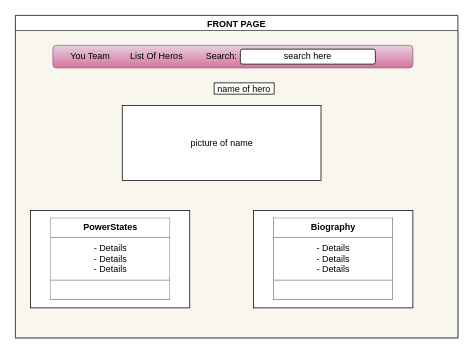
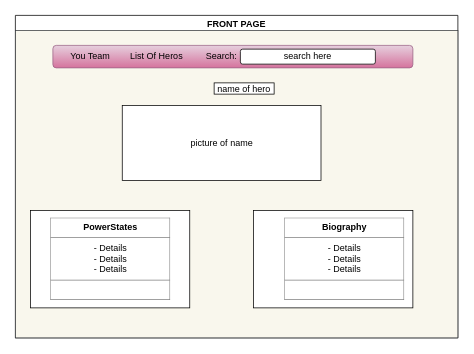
node "Biography - Details - Details - Details": moved (334, 259) -> (345, 259)
